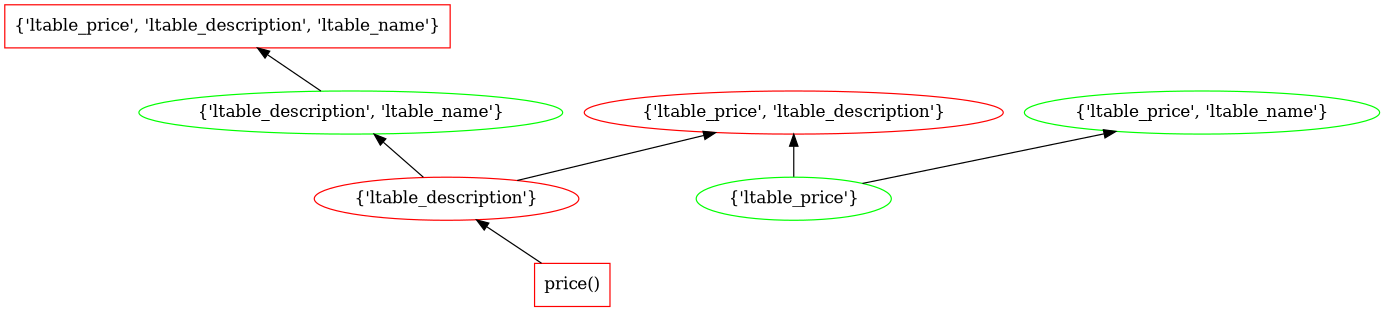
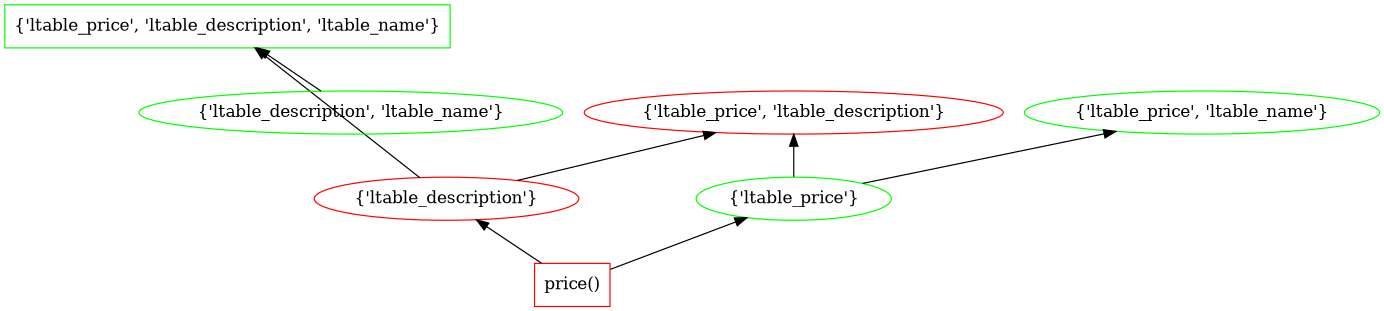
node "{'ltable_price', 'ltable_description', 'ltable_name'}": color red -> green
edge "{'ltable_description'}" -> "{'ltable_description', 'ltable_name'}": now "{'ltable_description'}" -> "{'ltable_price', 'ltable_description', 'ltable_name'}"
edge "price()" -> "{'ltable_price'}": added
